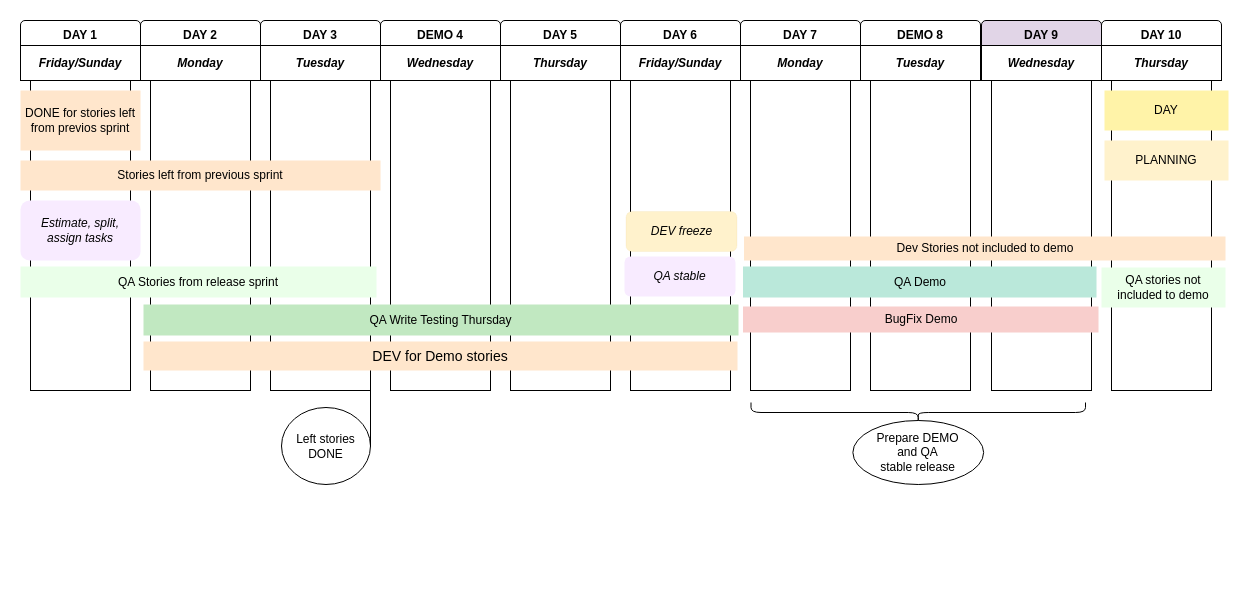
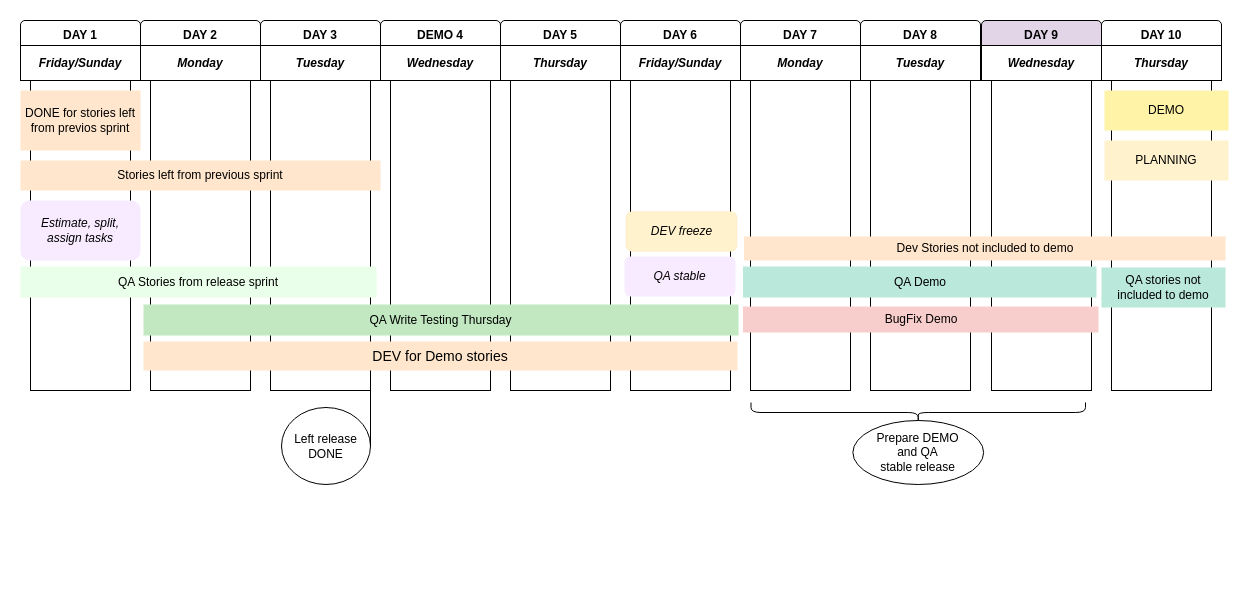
node "DEMO 8": label "DEMO 8" -> "DAY 8"
node "DAY": label "DAY" -> "DEMO"
node "QA stories not included to demo": fillcolor #eaffe9 -> #bae8da
node "Left stories DONE": label "Left stories DONE" -> "Left release DONE"
